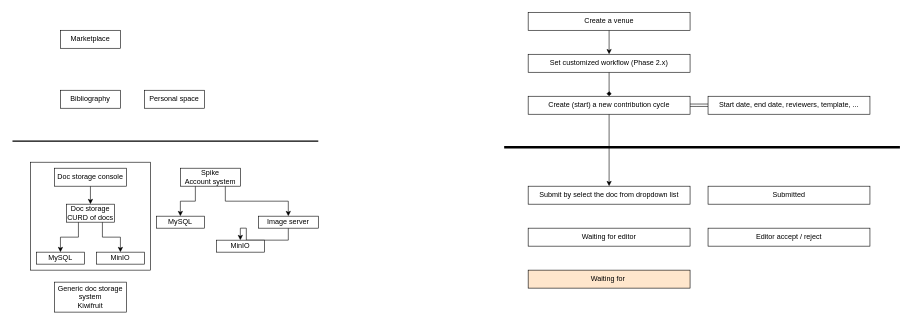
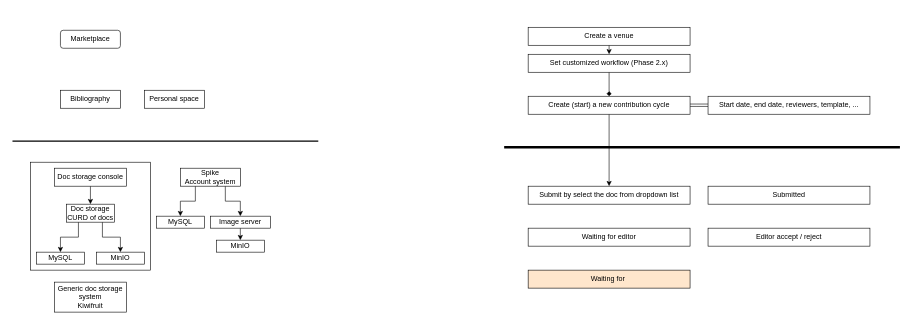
node "Create a venue": moved (609, 21) -> (609, 36)
node "Marketplace": shape rectangle -> rounded rectangle
node "Image server": moved (288, 222) -> (240, 222)
